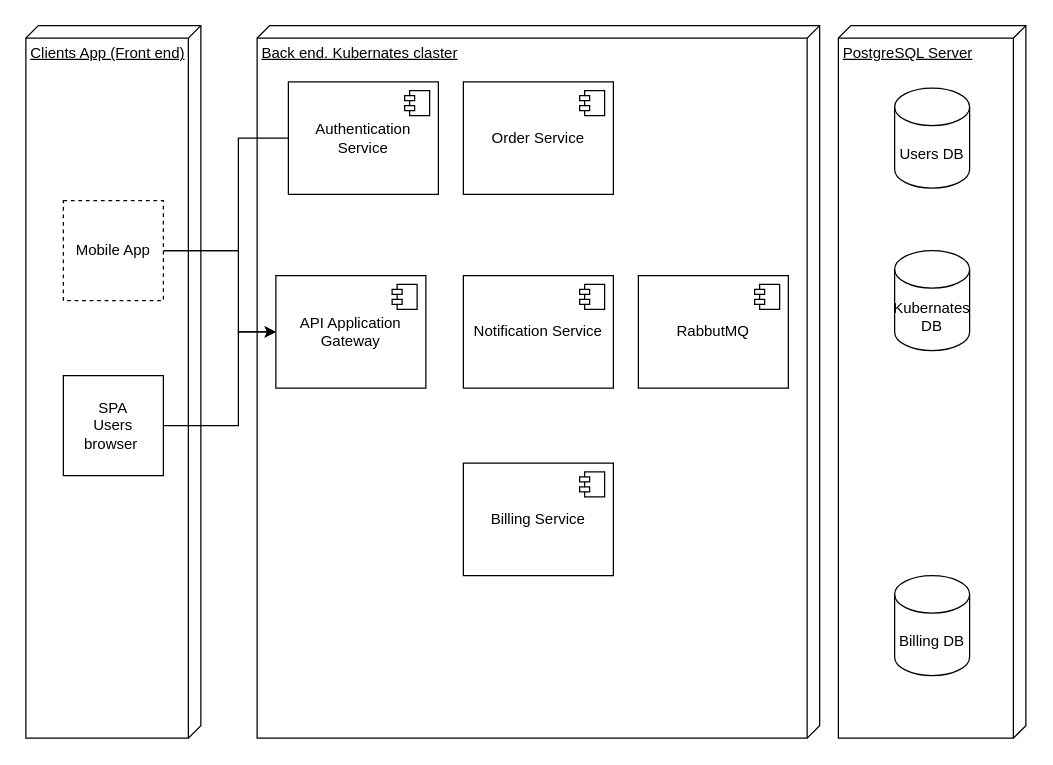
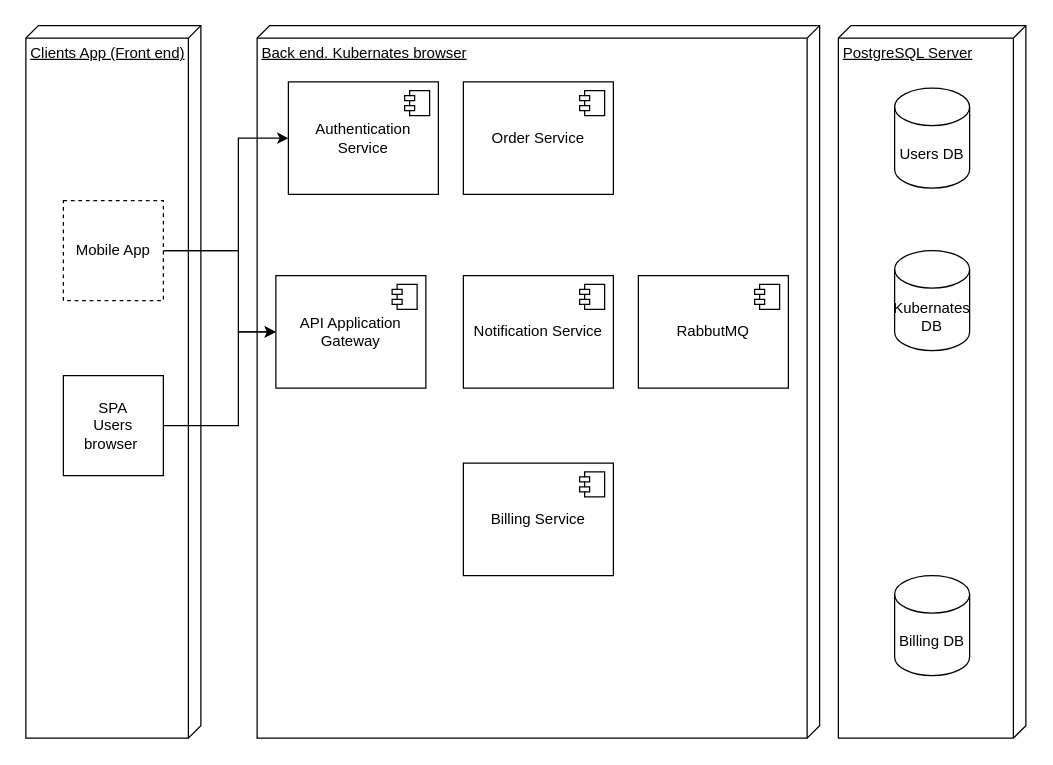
node "Back end. Kubernates claster": label "Back end. Kubernates claster" -> "Back end. Kubernates browser"
edge "AuthenticationService" -- "Mobile App": arrowhead none -> classic
